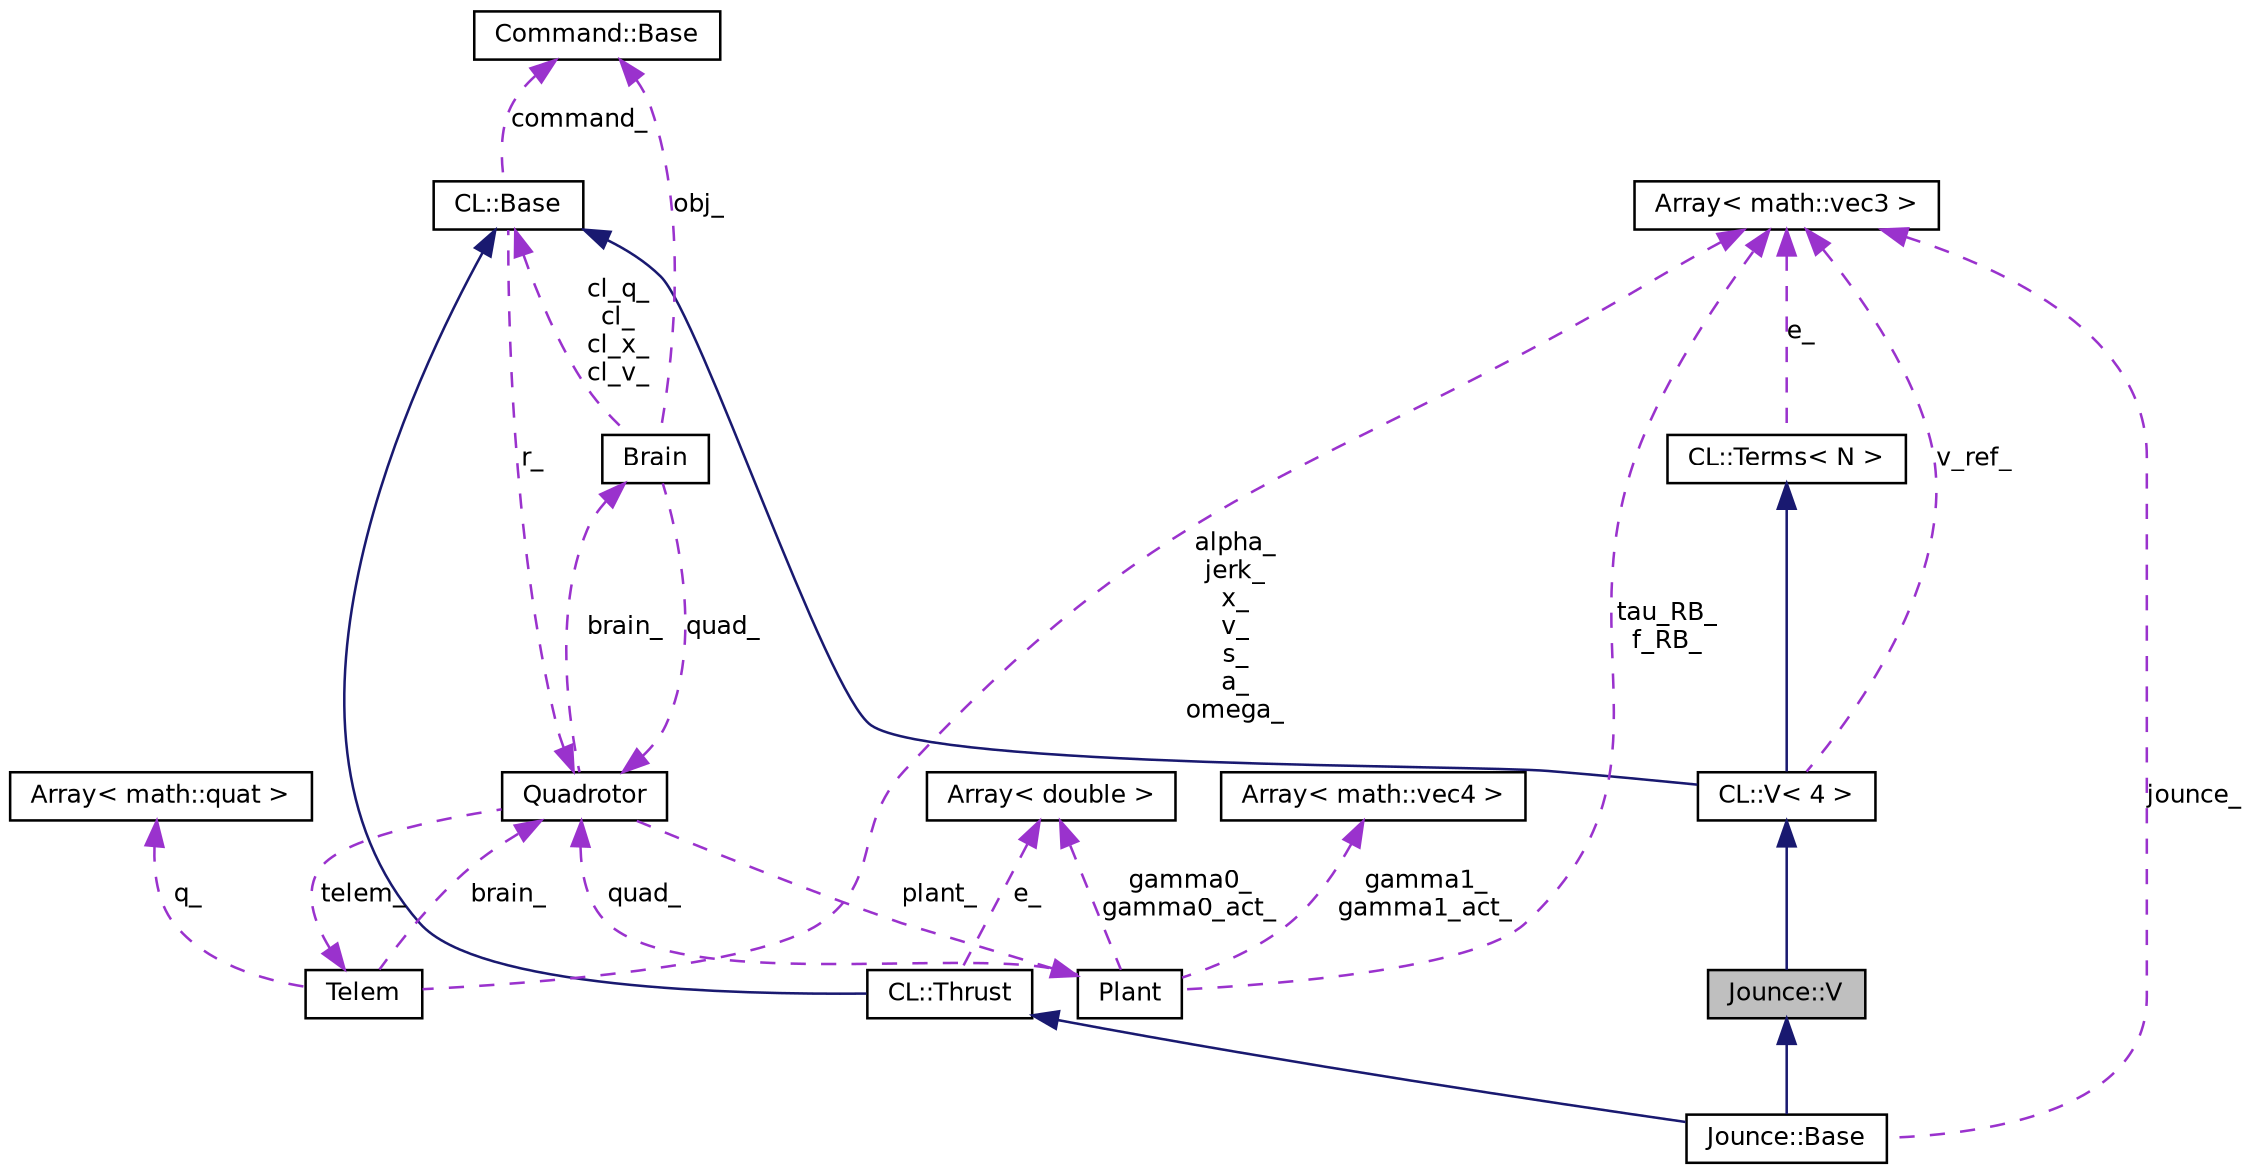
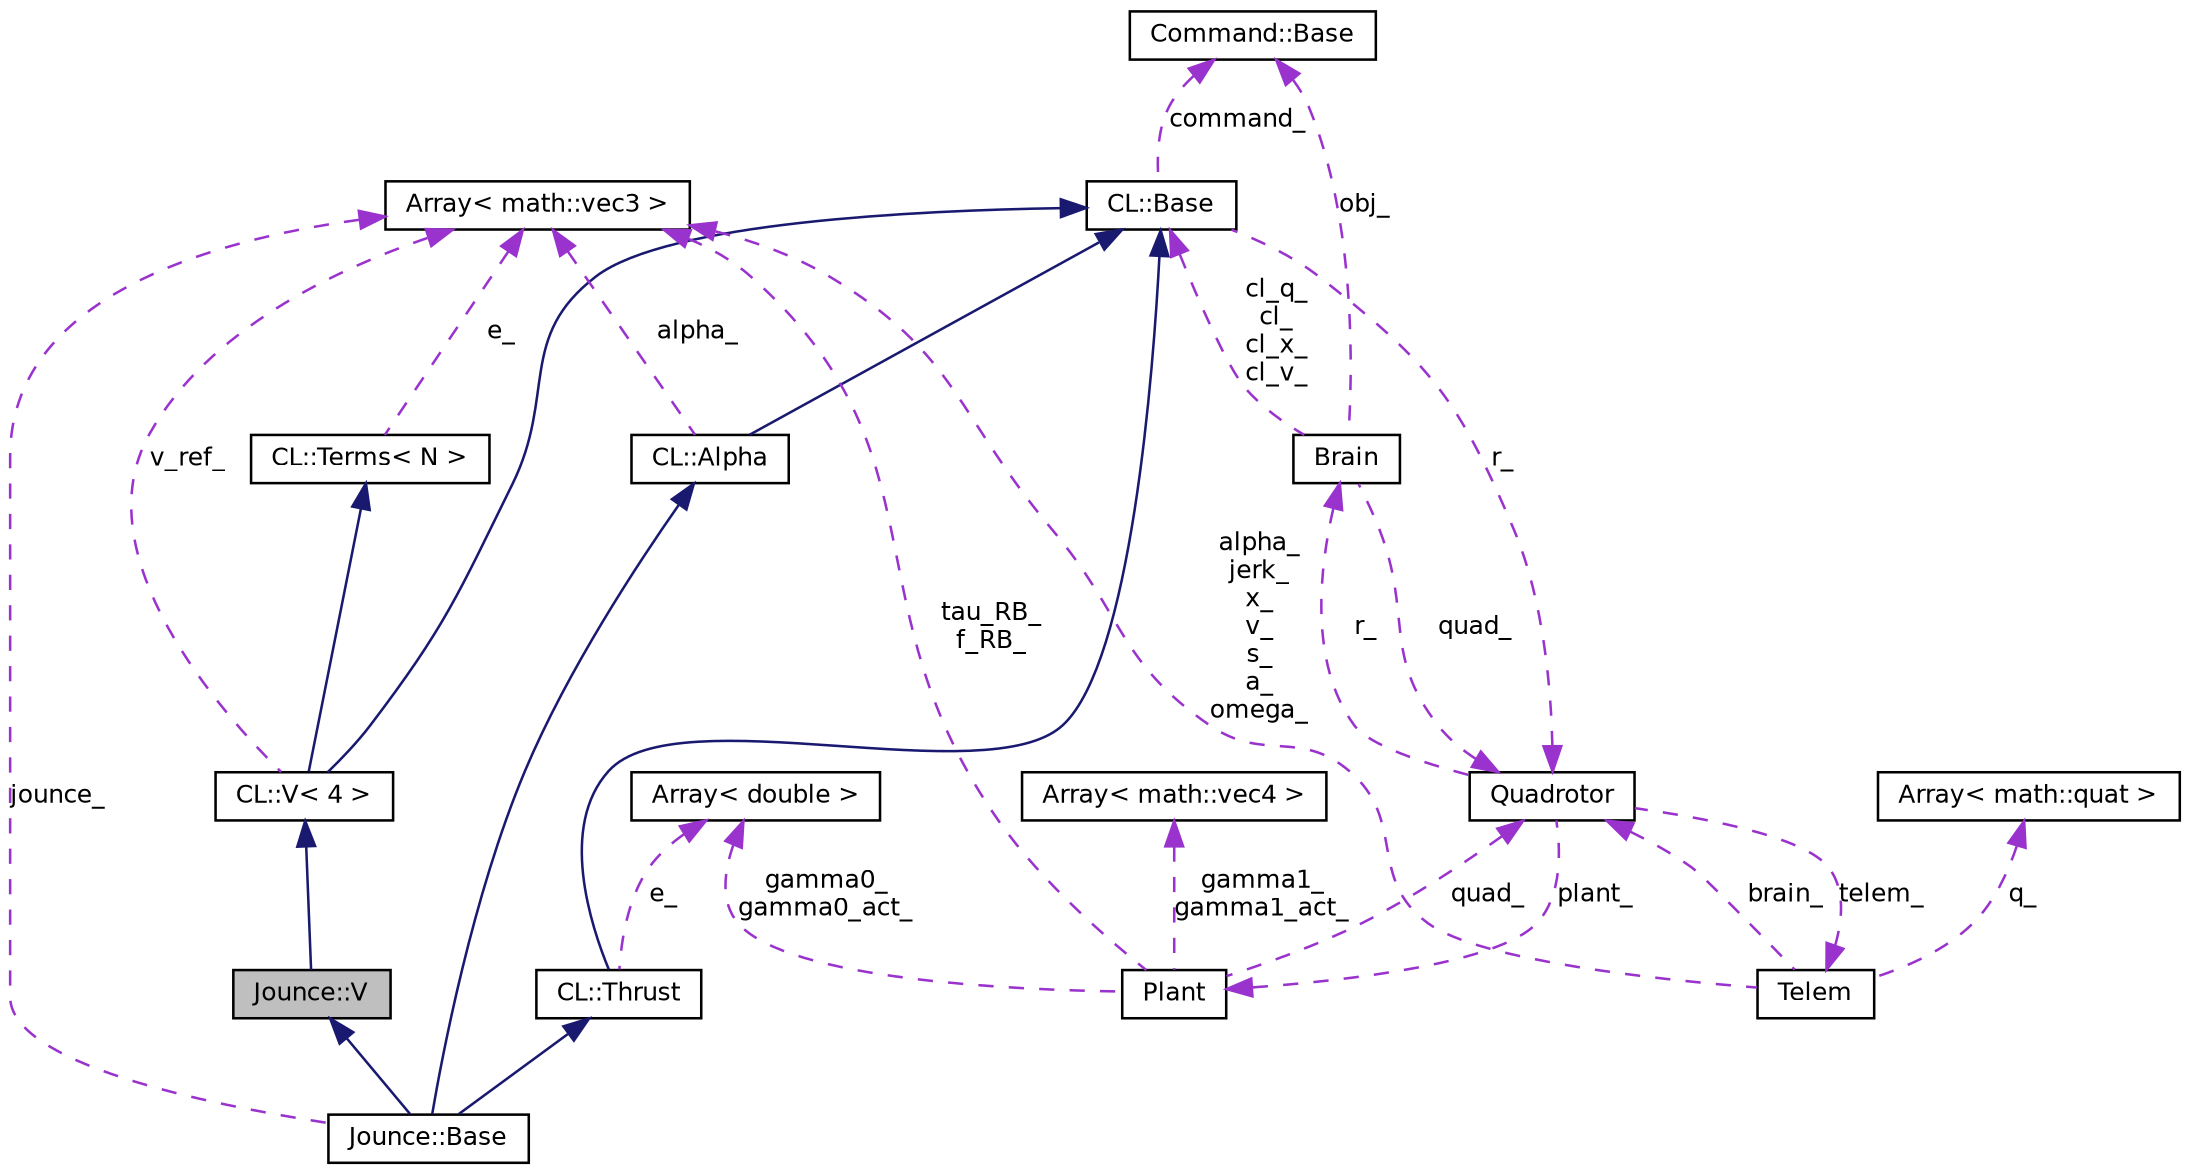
node "CL::Alpha": added
edge "Quadrotor" -> "Brain": label "brain_" -> "r_"
